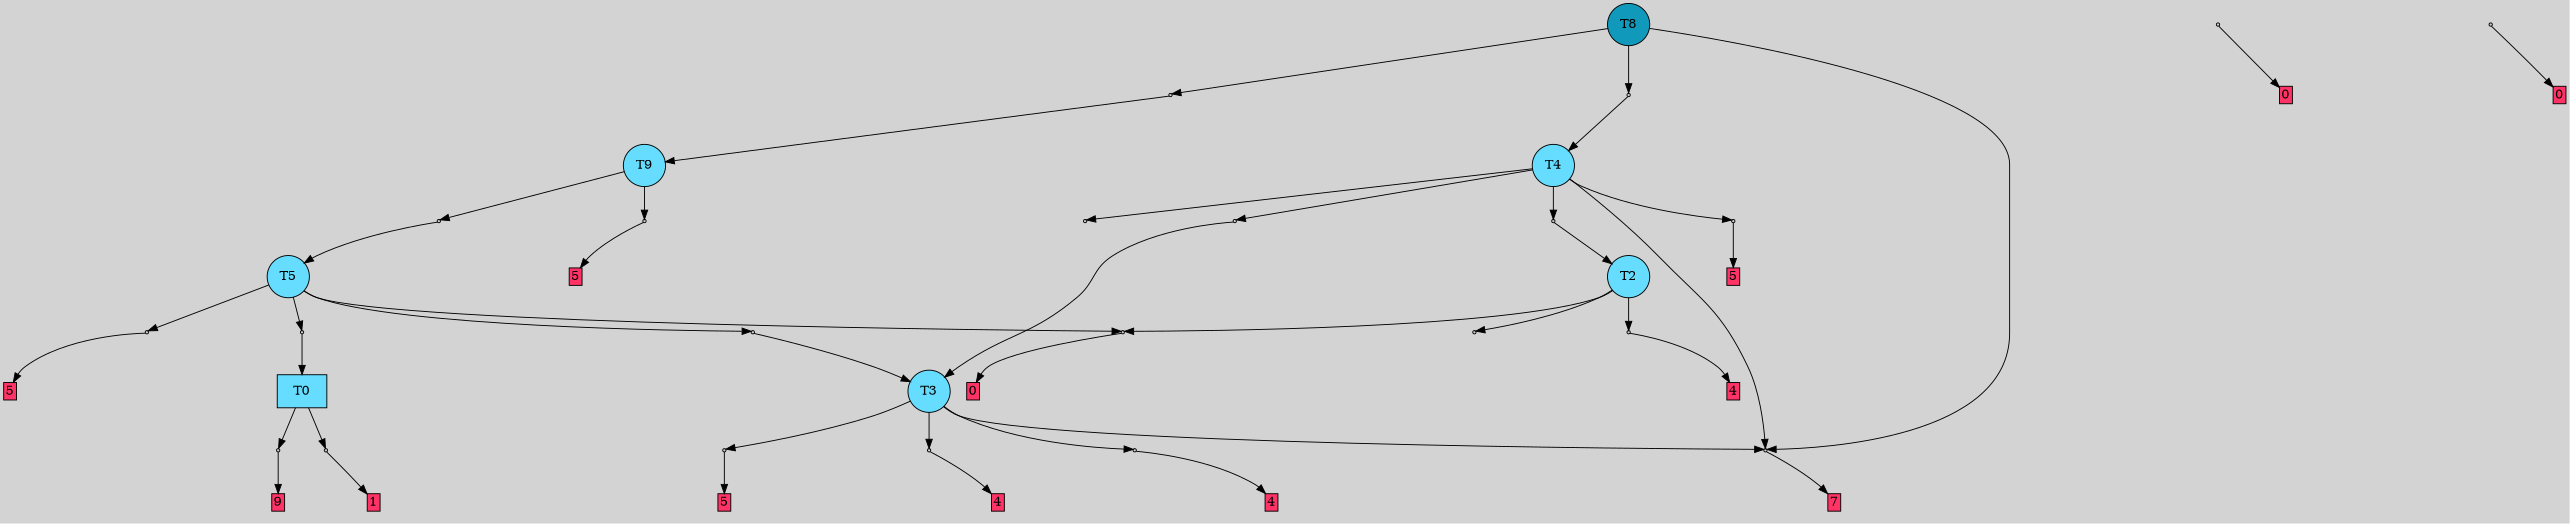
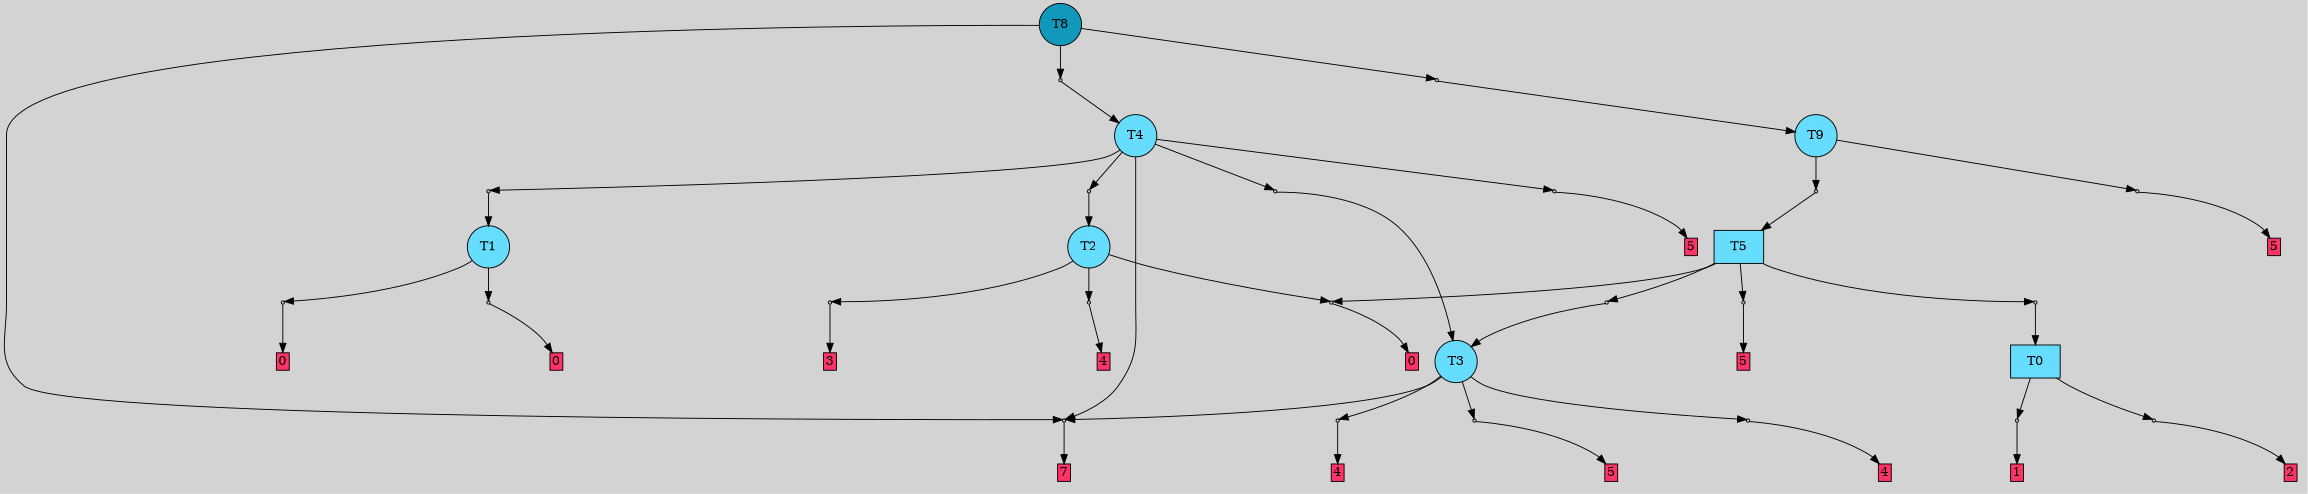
node "T1": added
node "T5": shape circle -> box
node "3": added
node "9": label "9" -> "2"
